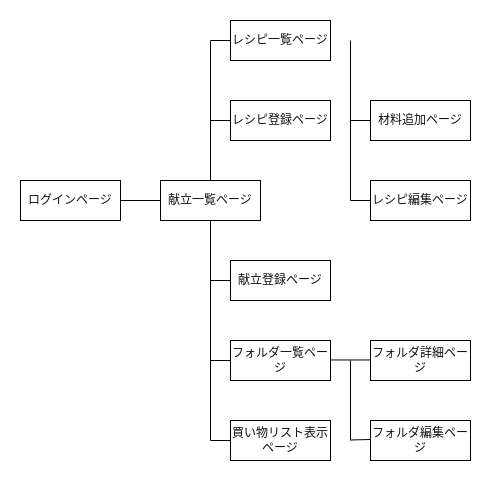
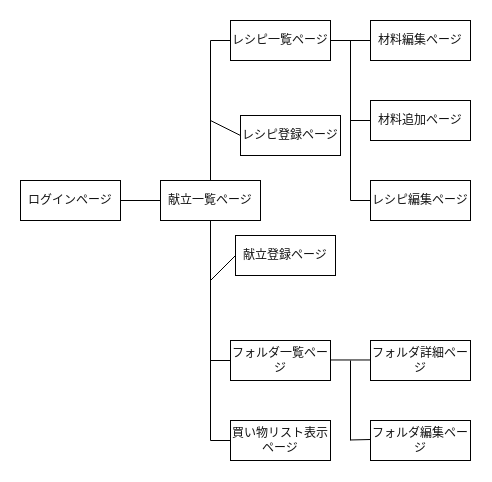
edge "レシピ一覧ページ" -- "材料編集ページ": added
node "材料編集ページ": added
node "レシピ登録ページ": moved (281, 121) -> (291, 136)
node "献立登録ページ": moved (281, 281) -> (286, 256)
